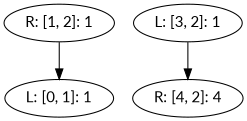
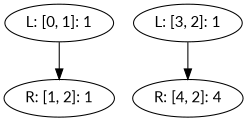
edge "R: [1, 2]: 1" -> "L: [0, 1]: 1": reversed
